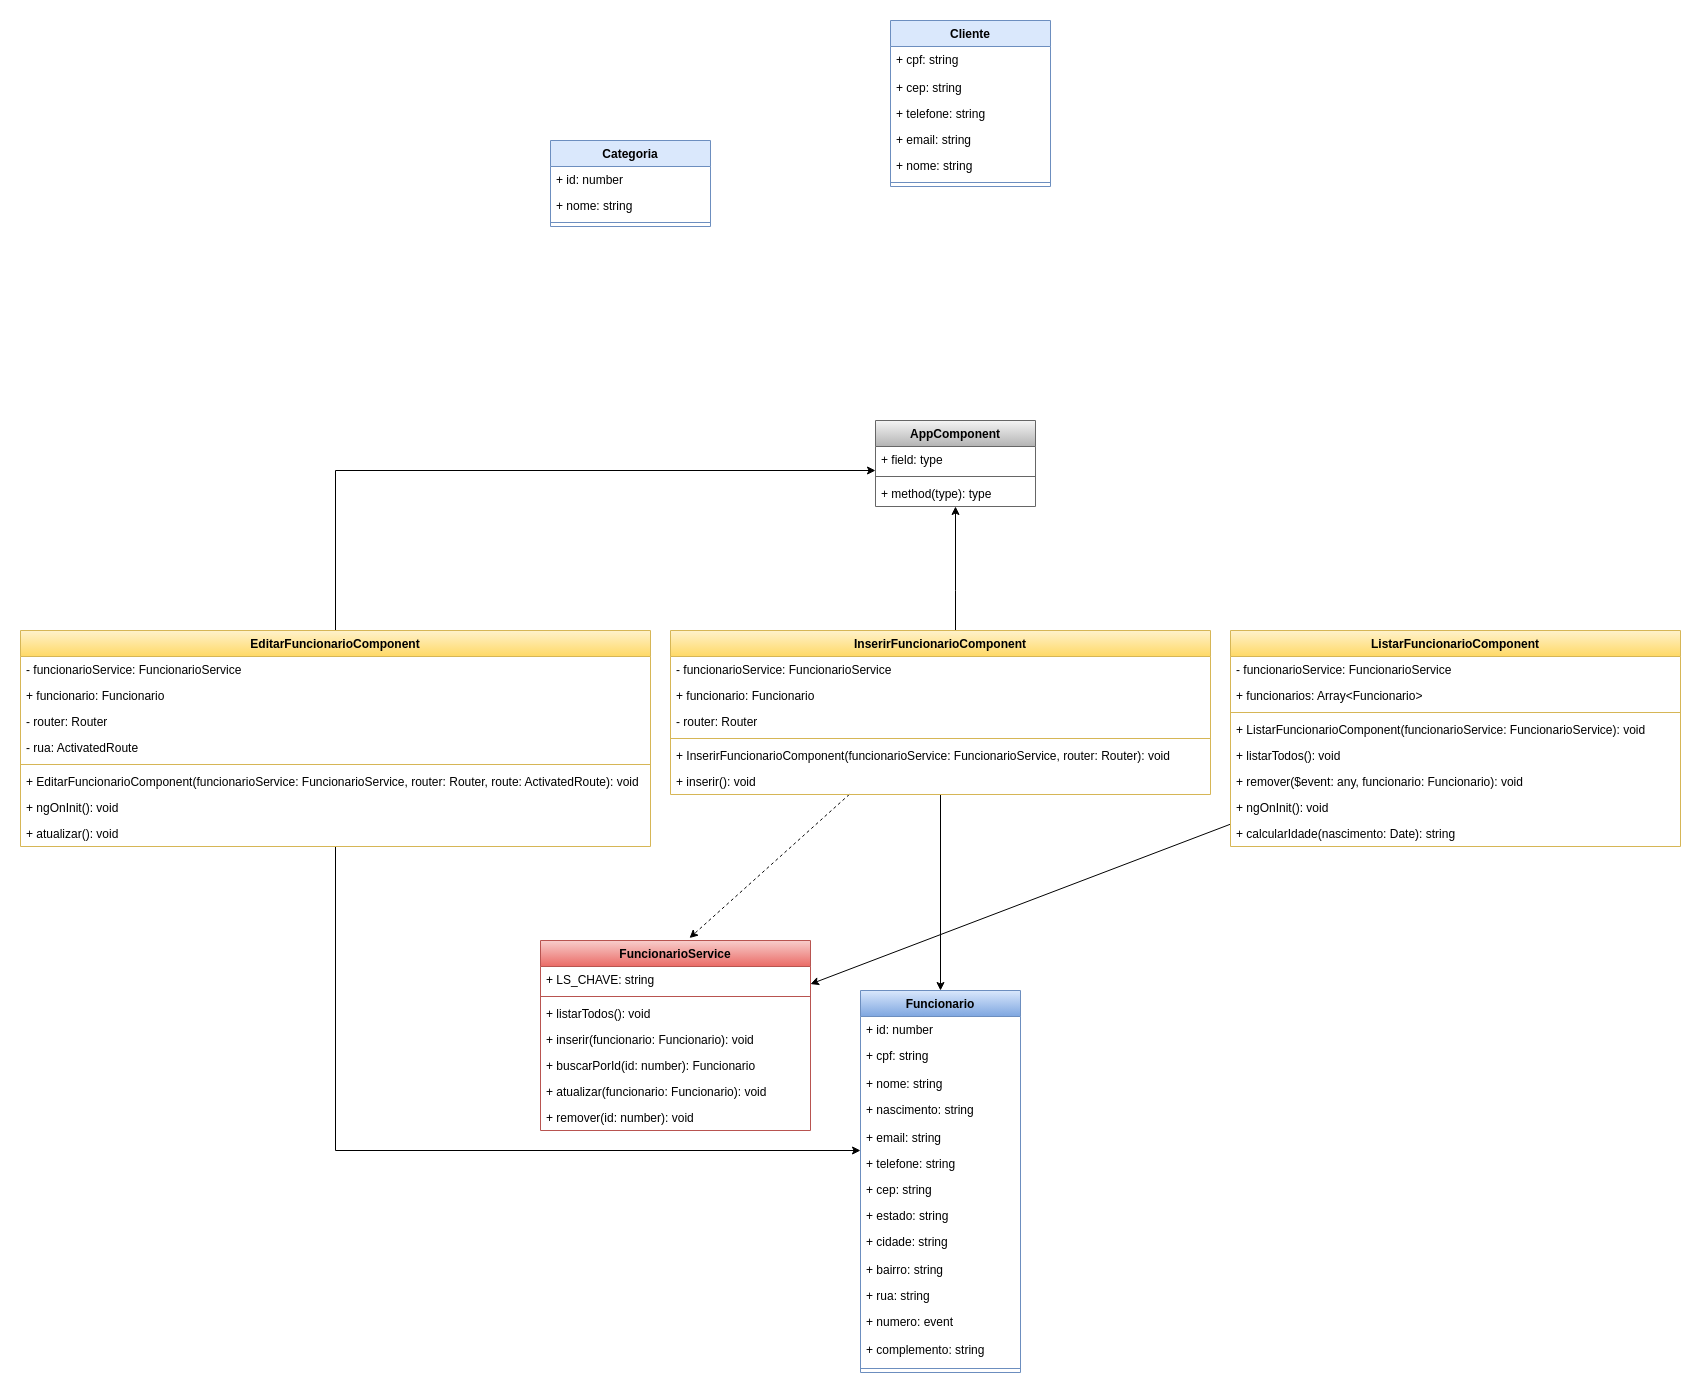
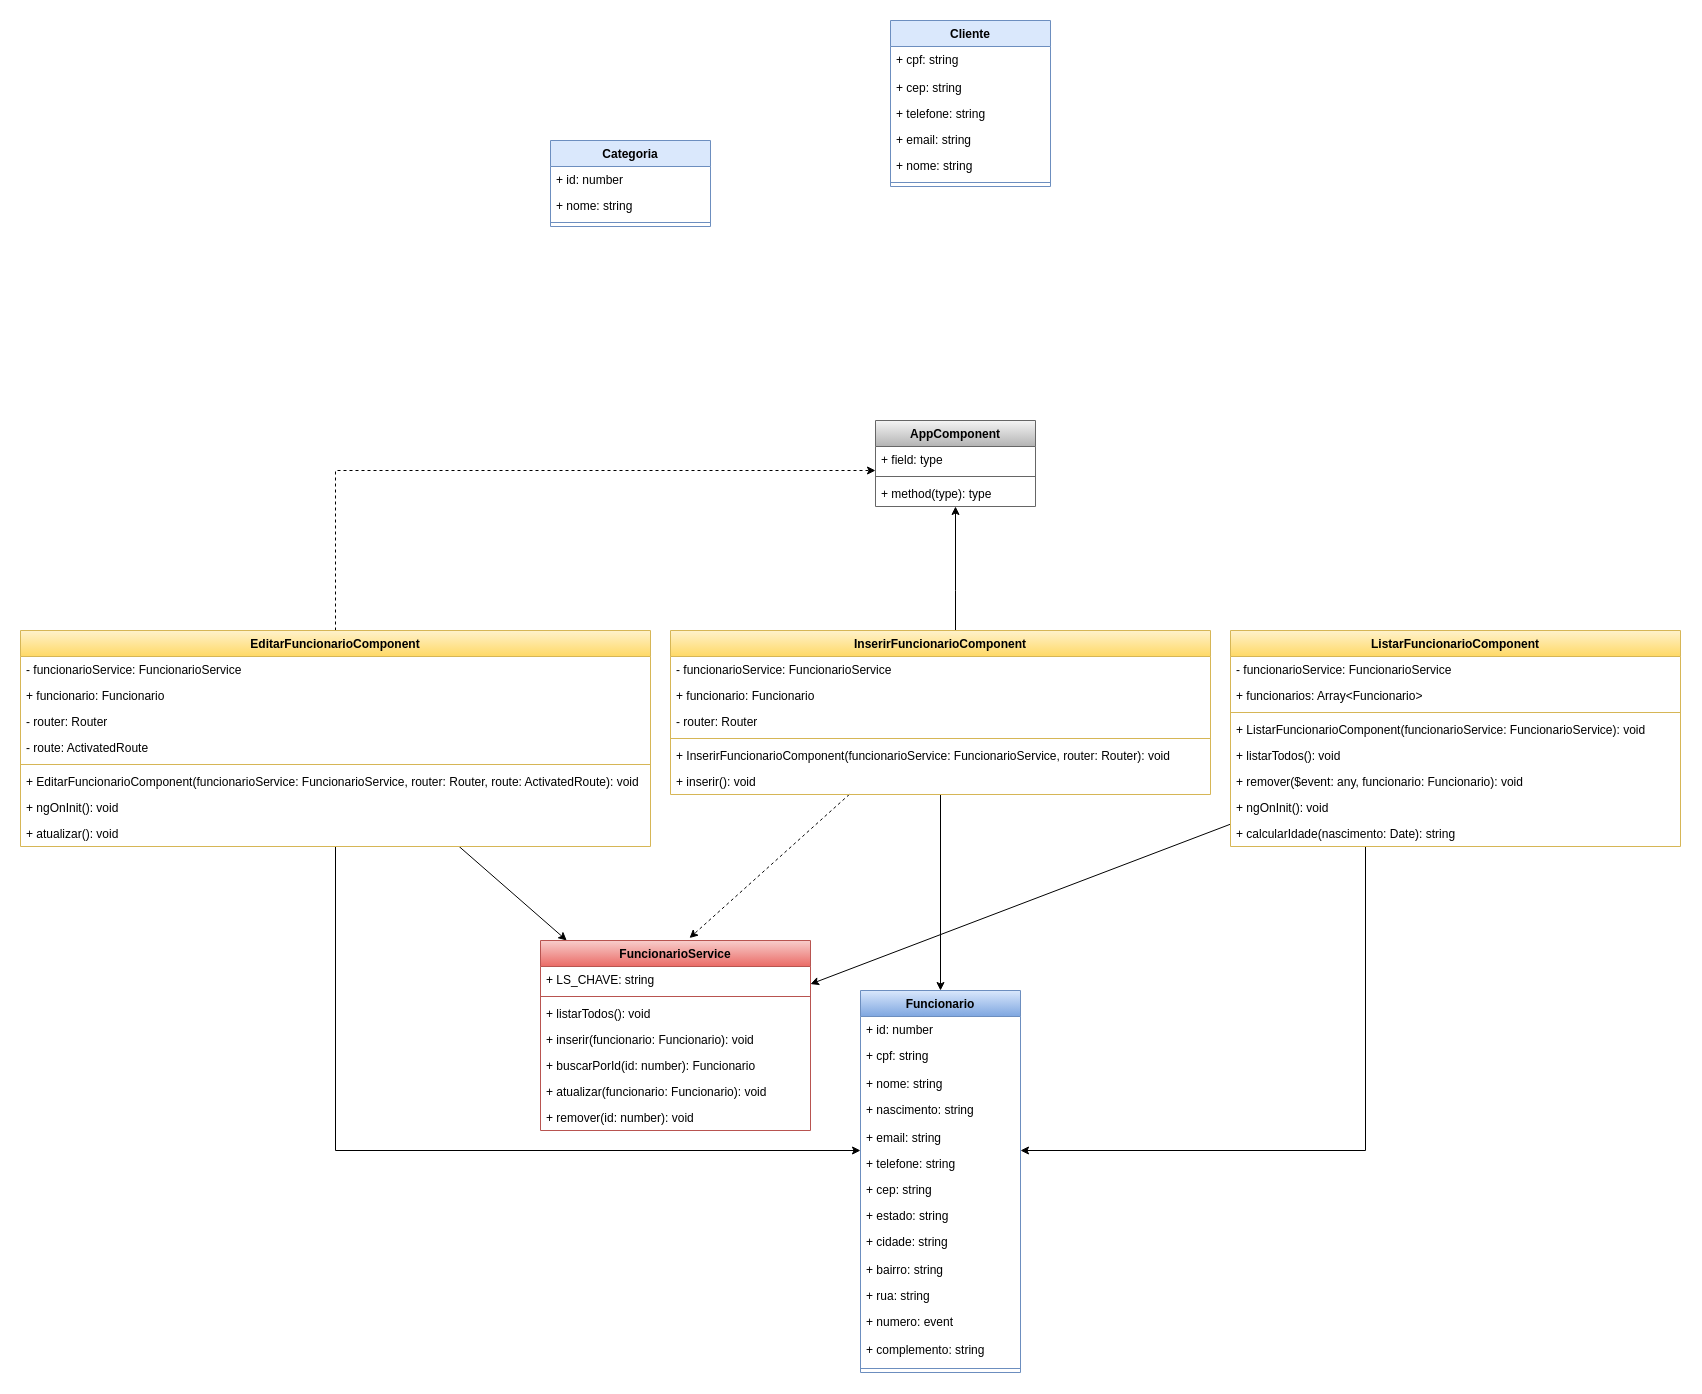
edge "EditarFuncionarioComponent" -> "AppComponent": style solid -> dashed
node "- rua: ActivatedRoute": label "- rua: ActivatedRoute" -> "- route: ActivatedRoute"
edge "EditarFuncionarioComponent" -> "FuncionarioService": added
edge "ListarFuncionarioComponent" -> "Funcionario": added
